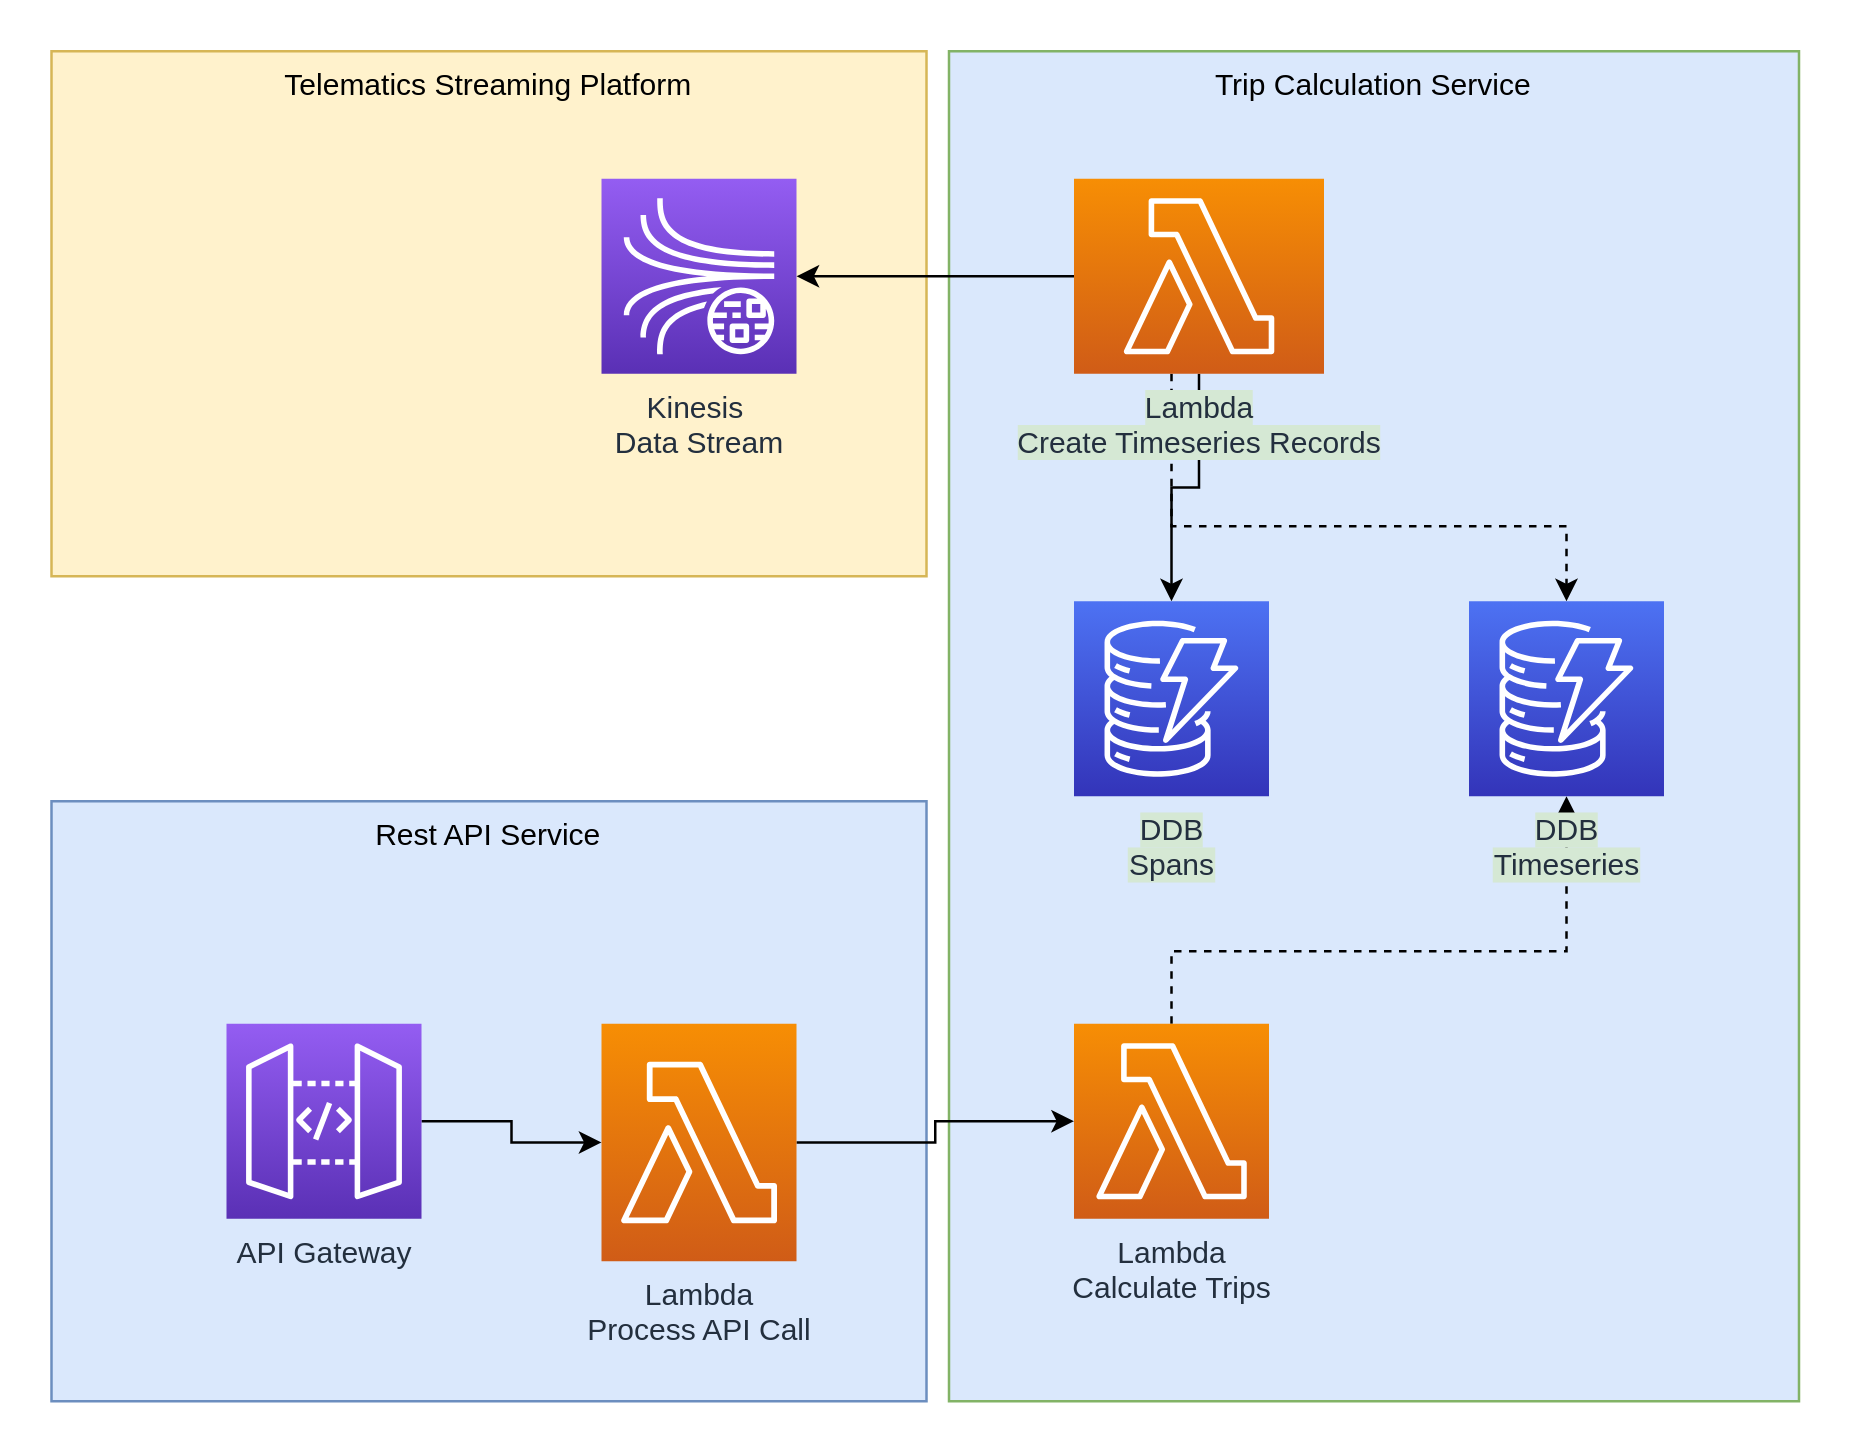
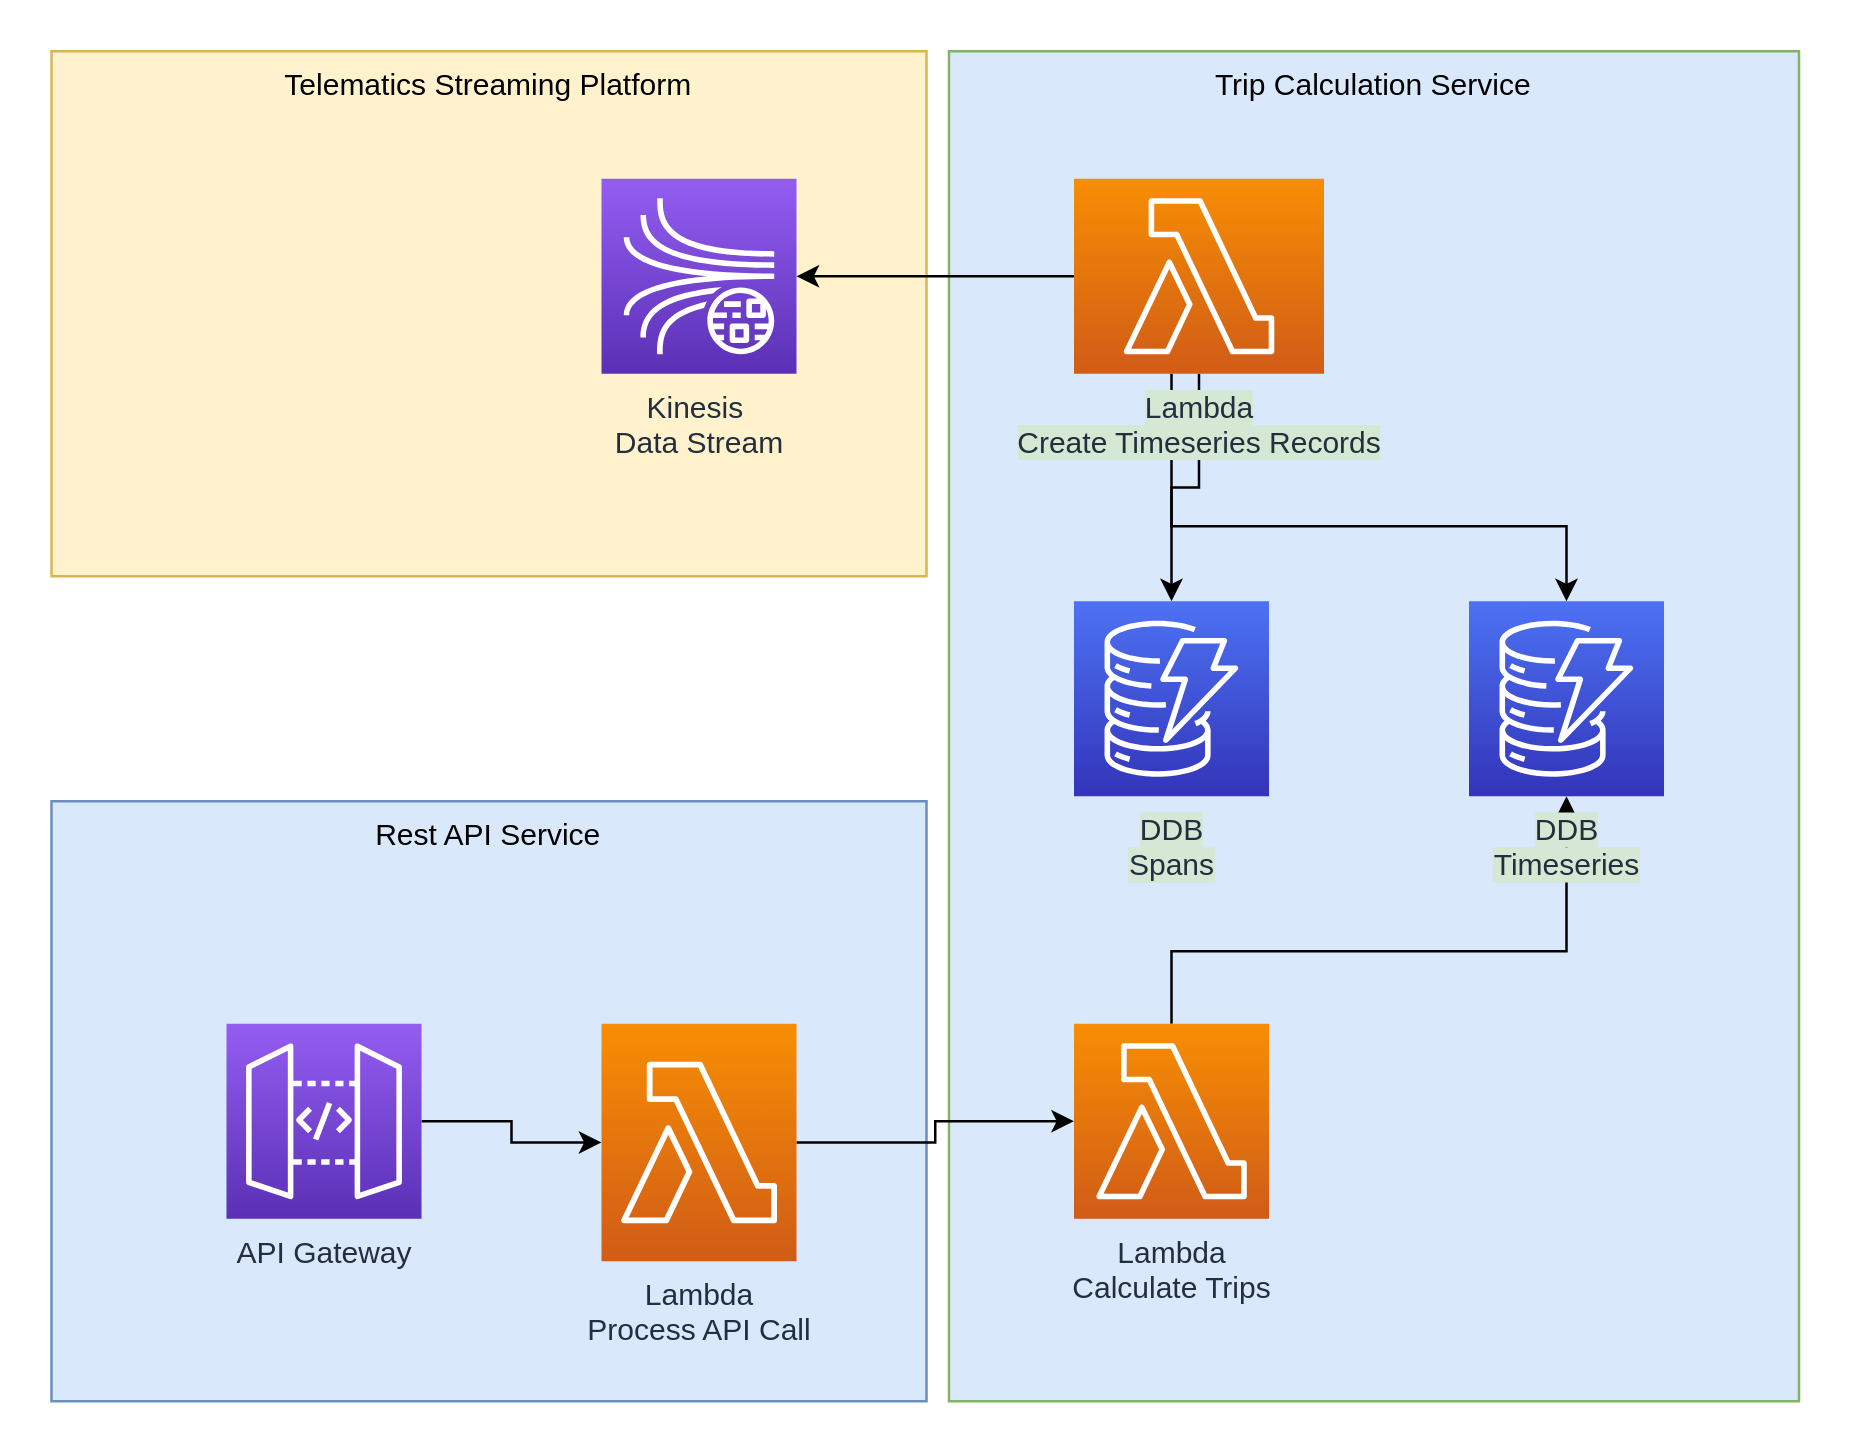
edge "Lambda Create Timeseries Records" -> "DDB Timeseries": style dashed -> solid
edge "Lambda Calculate Trips" -> "DDB Timeseries": style dashed -> solid
